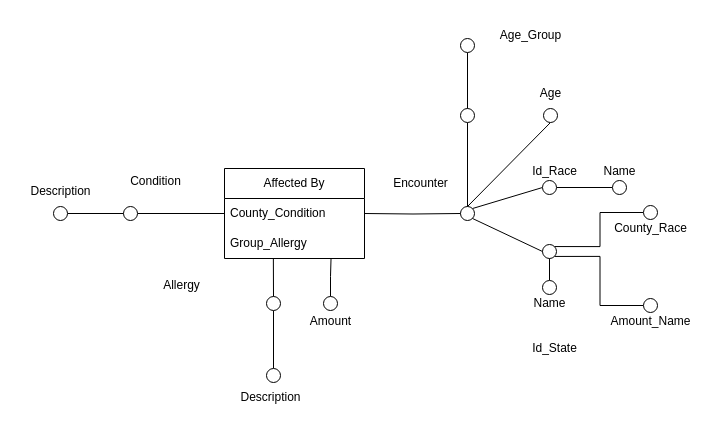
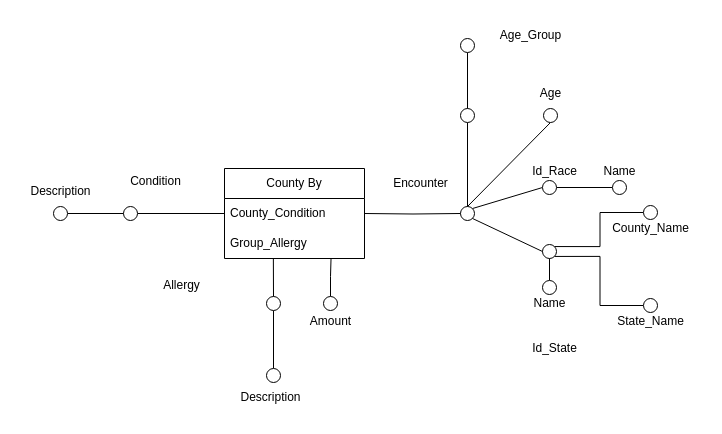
node "Affected By": label "Affected By" -> "County By"
node "County_Race": label "County_Race" -> "County_Name"
node "Amount_Name": label "Amount_Name" -> "State_Name"
